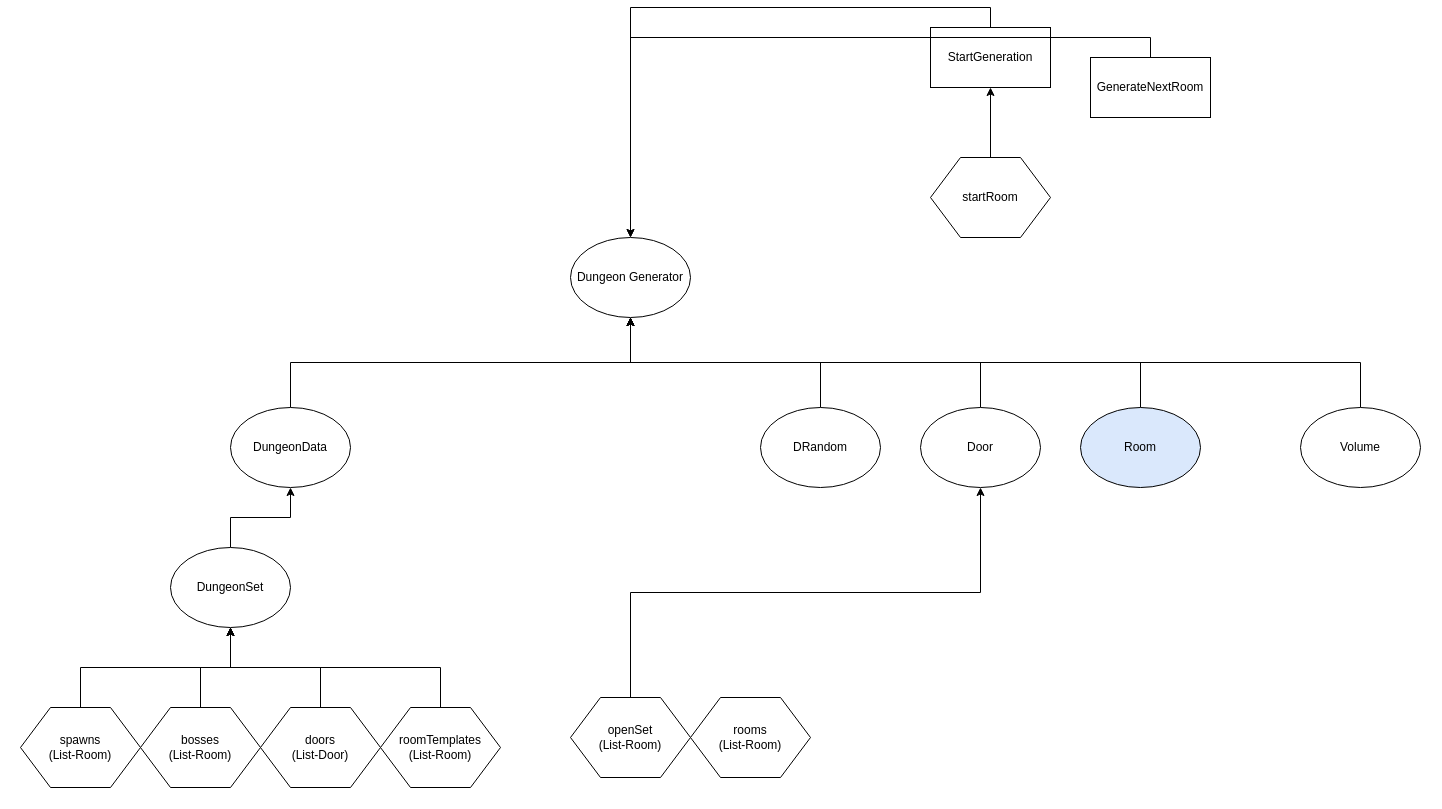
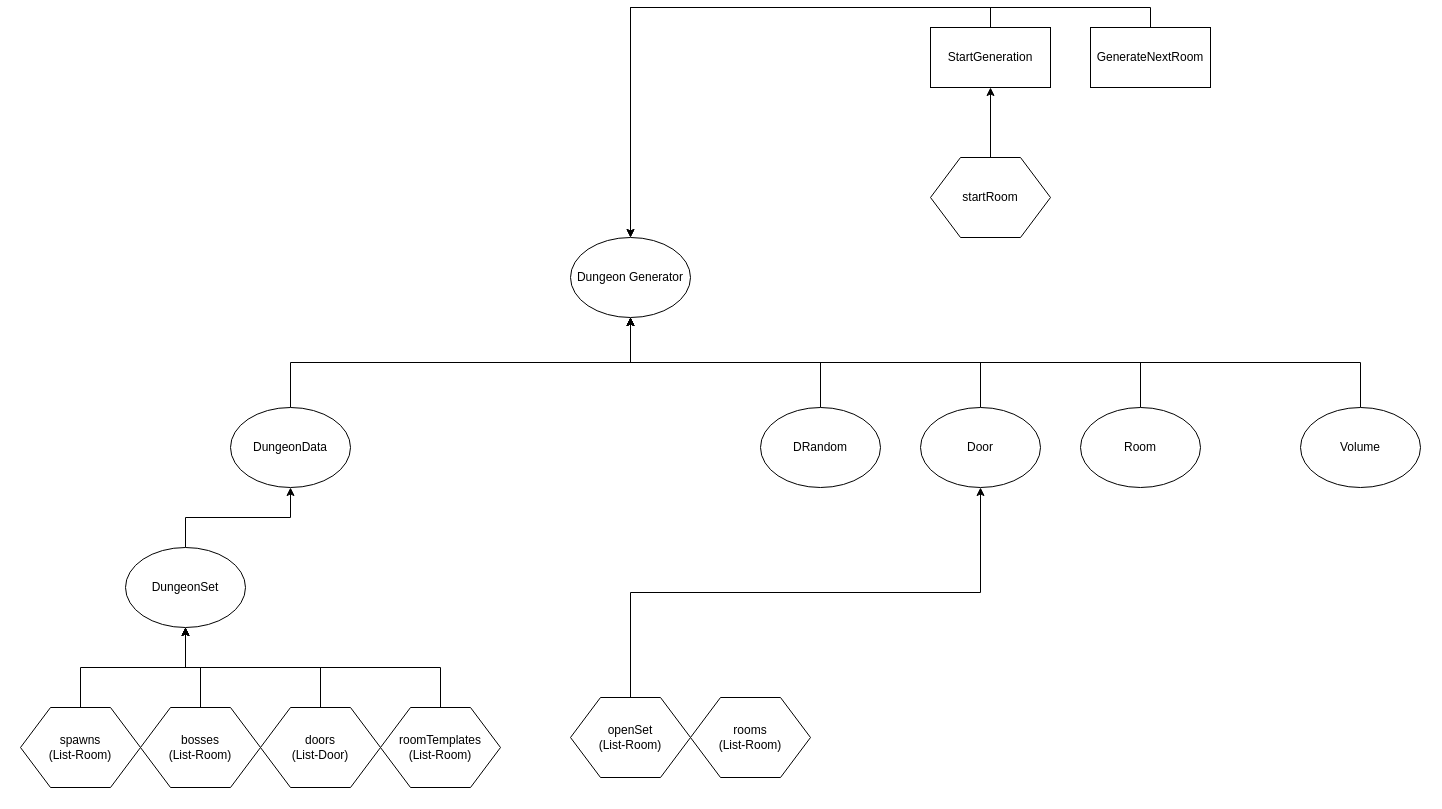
node "GenerateNextRoom": moved (1151, 88) -> (1151, 58)
node "Room": fillcolor #dae8fc -> #ffffff
node "DungeonSet": moved (231, 588) -> (186, 588)
